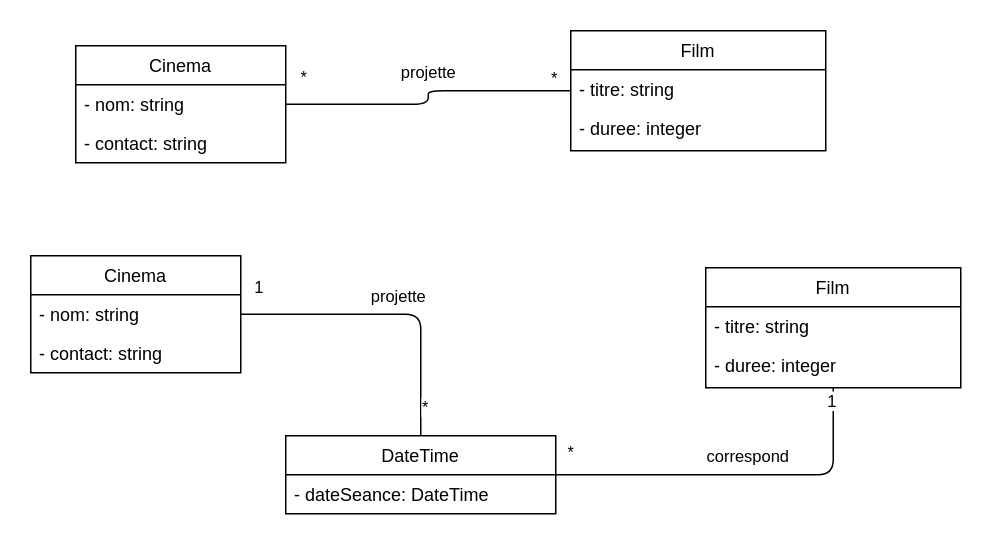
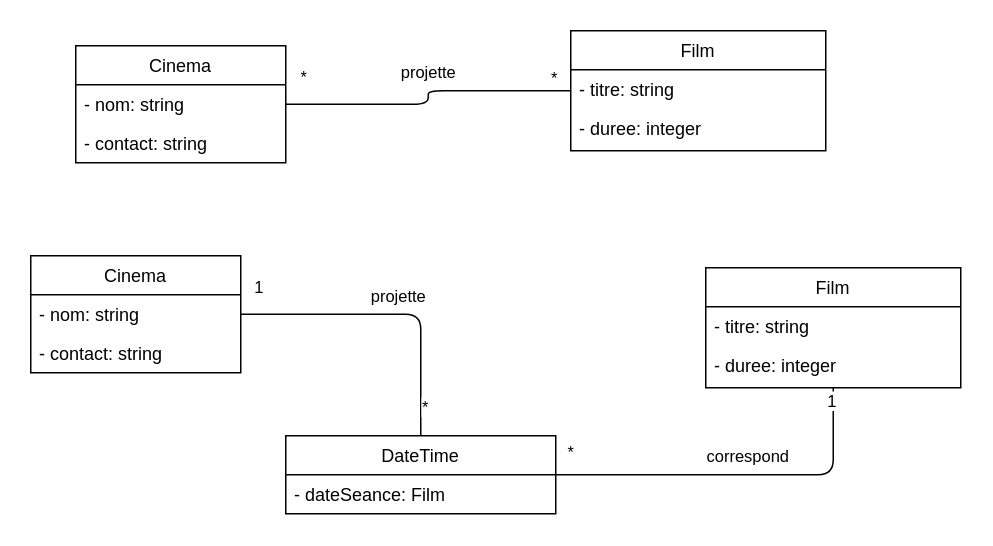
node "- dateSeance: DateTime": label "- dateSeance: DateTime" -> "- dateSeance: Film"
